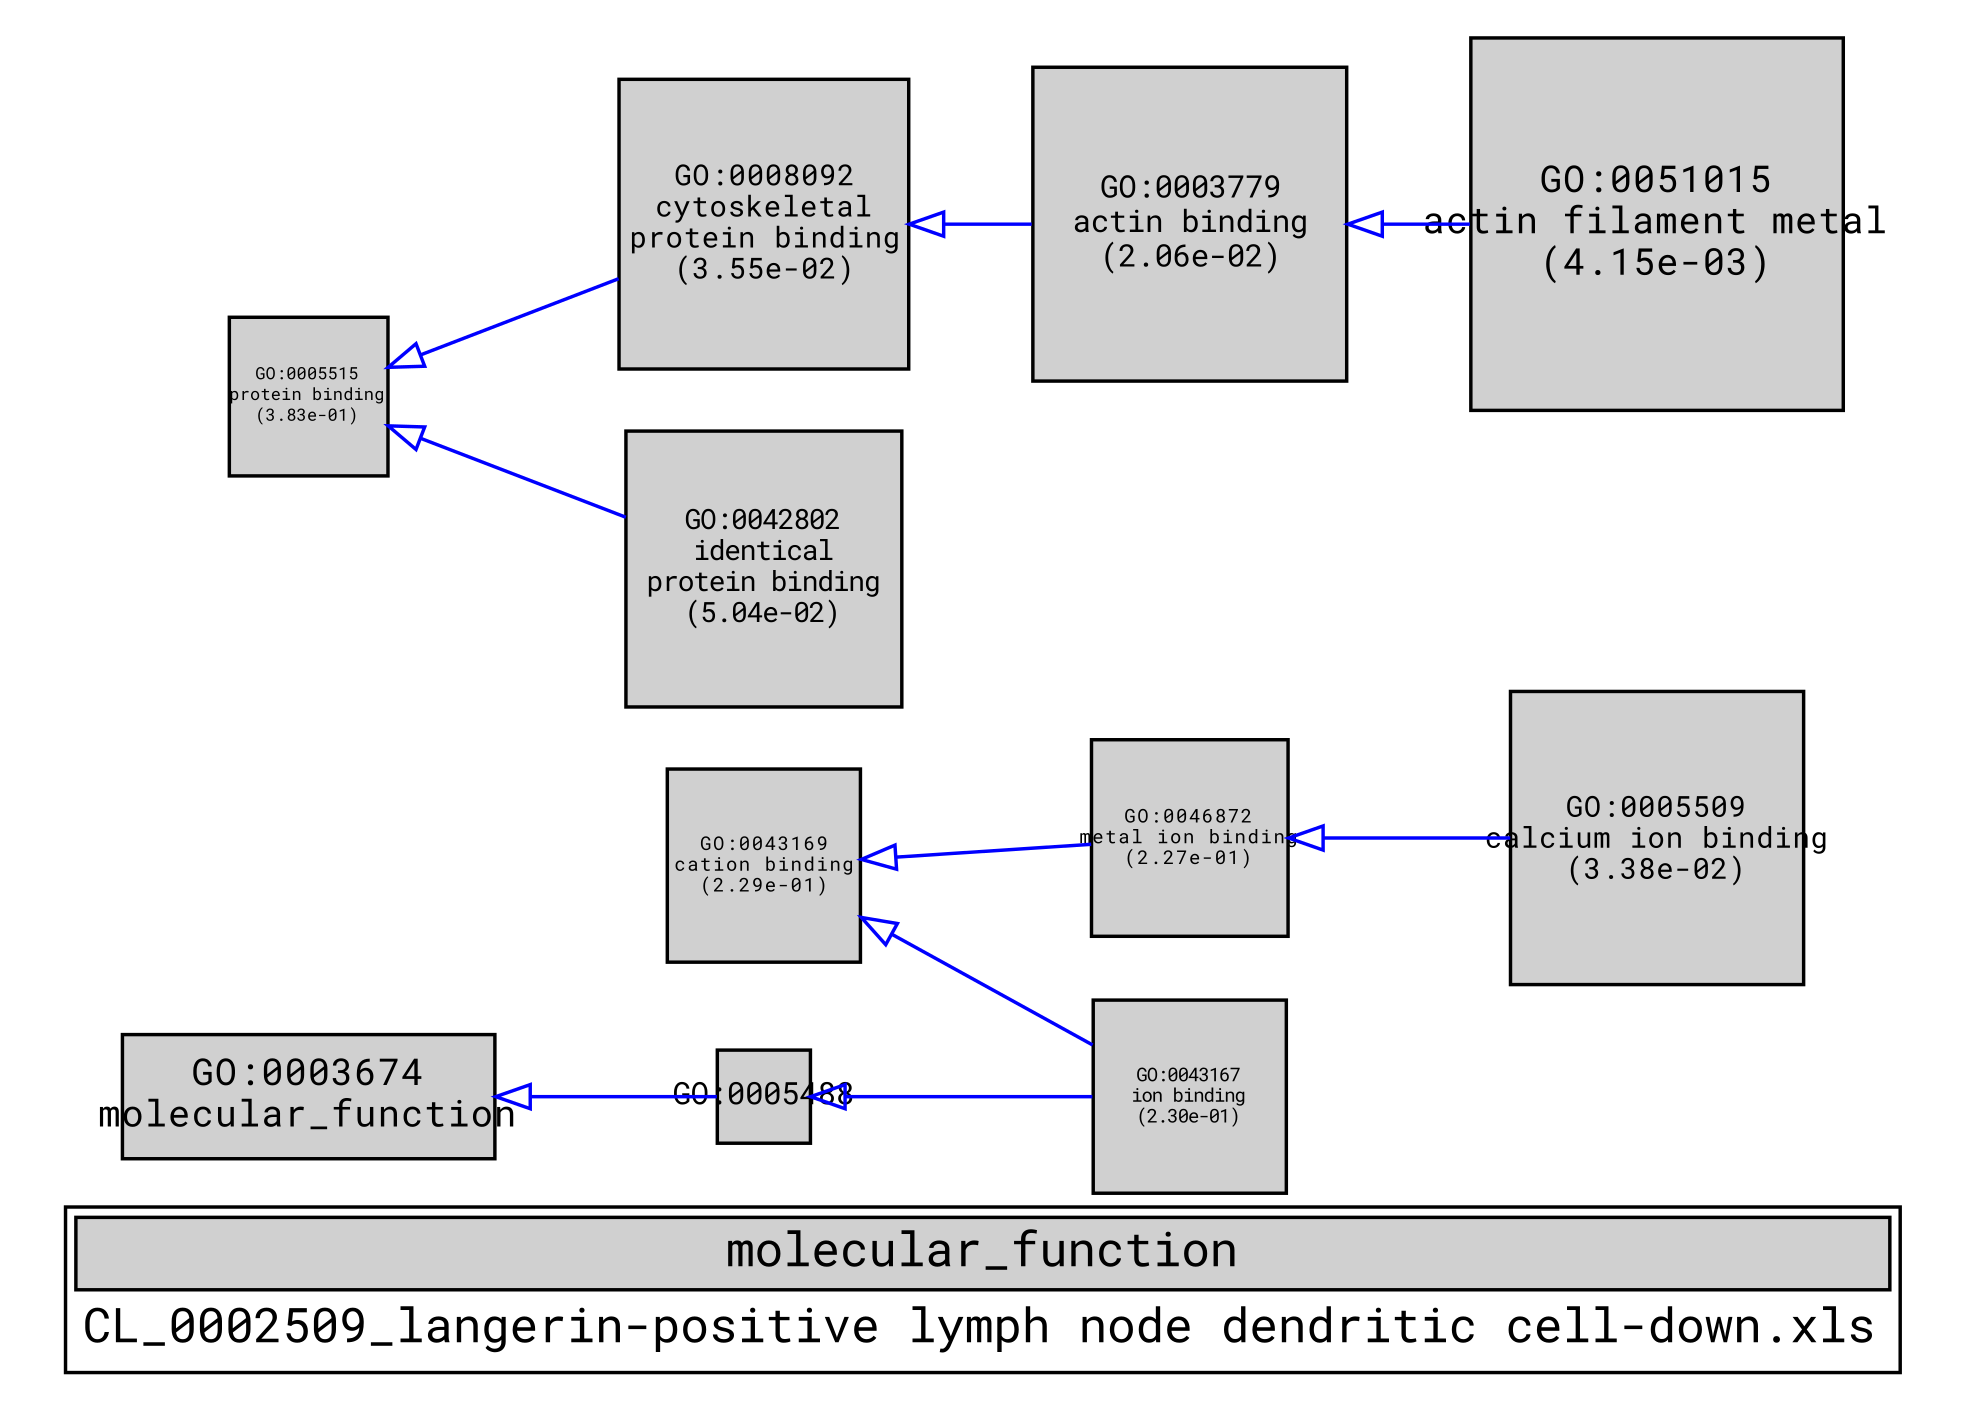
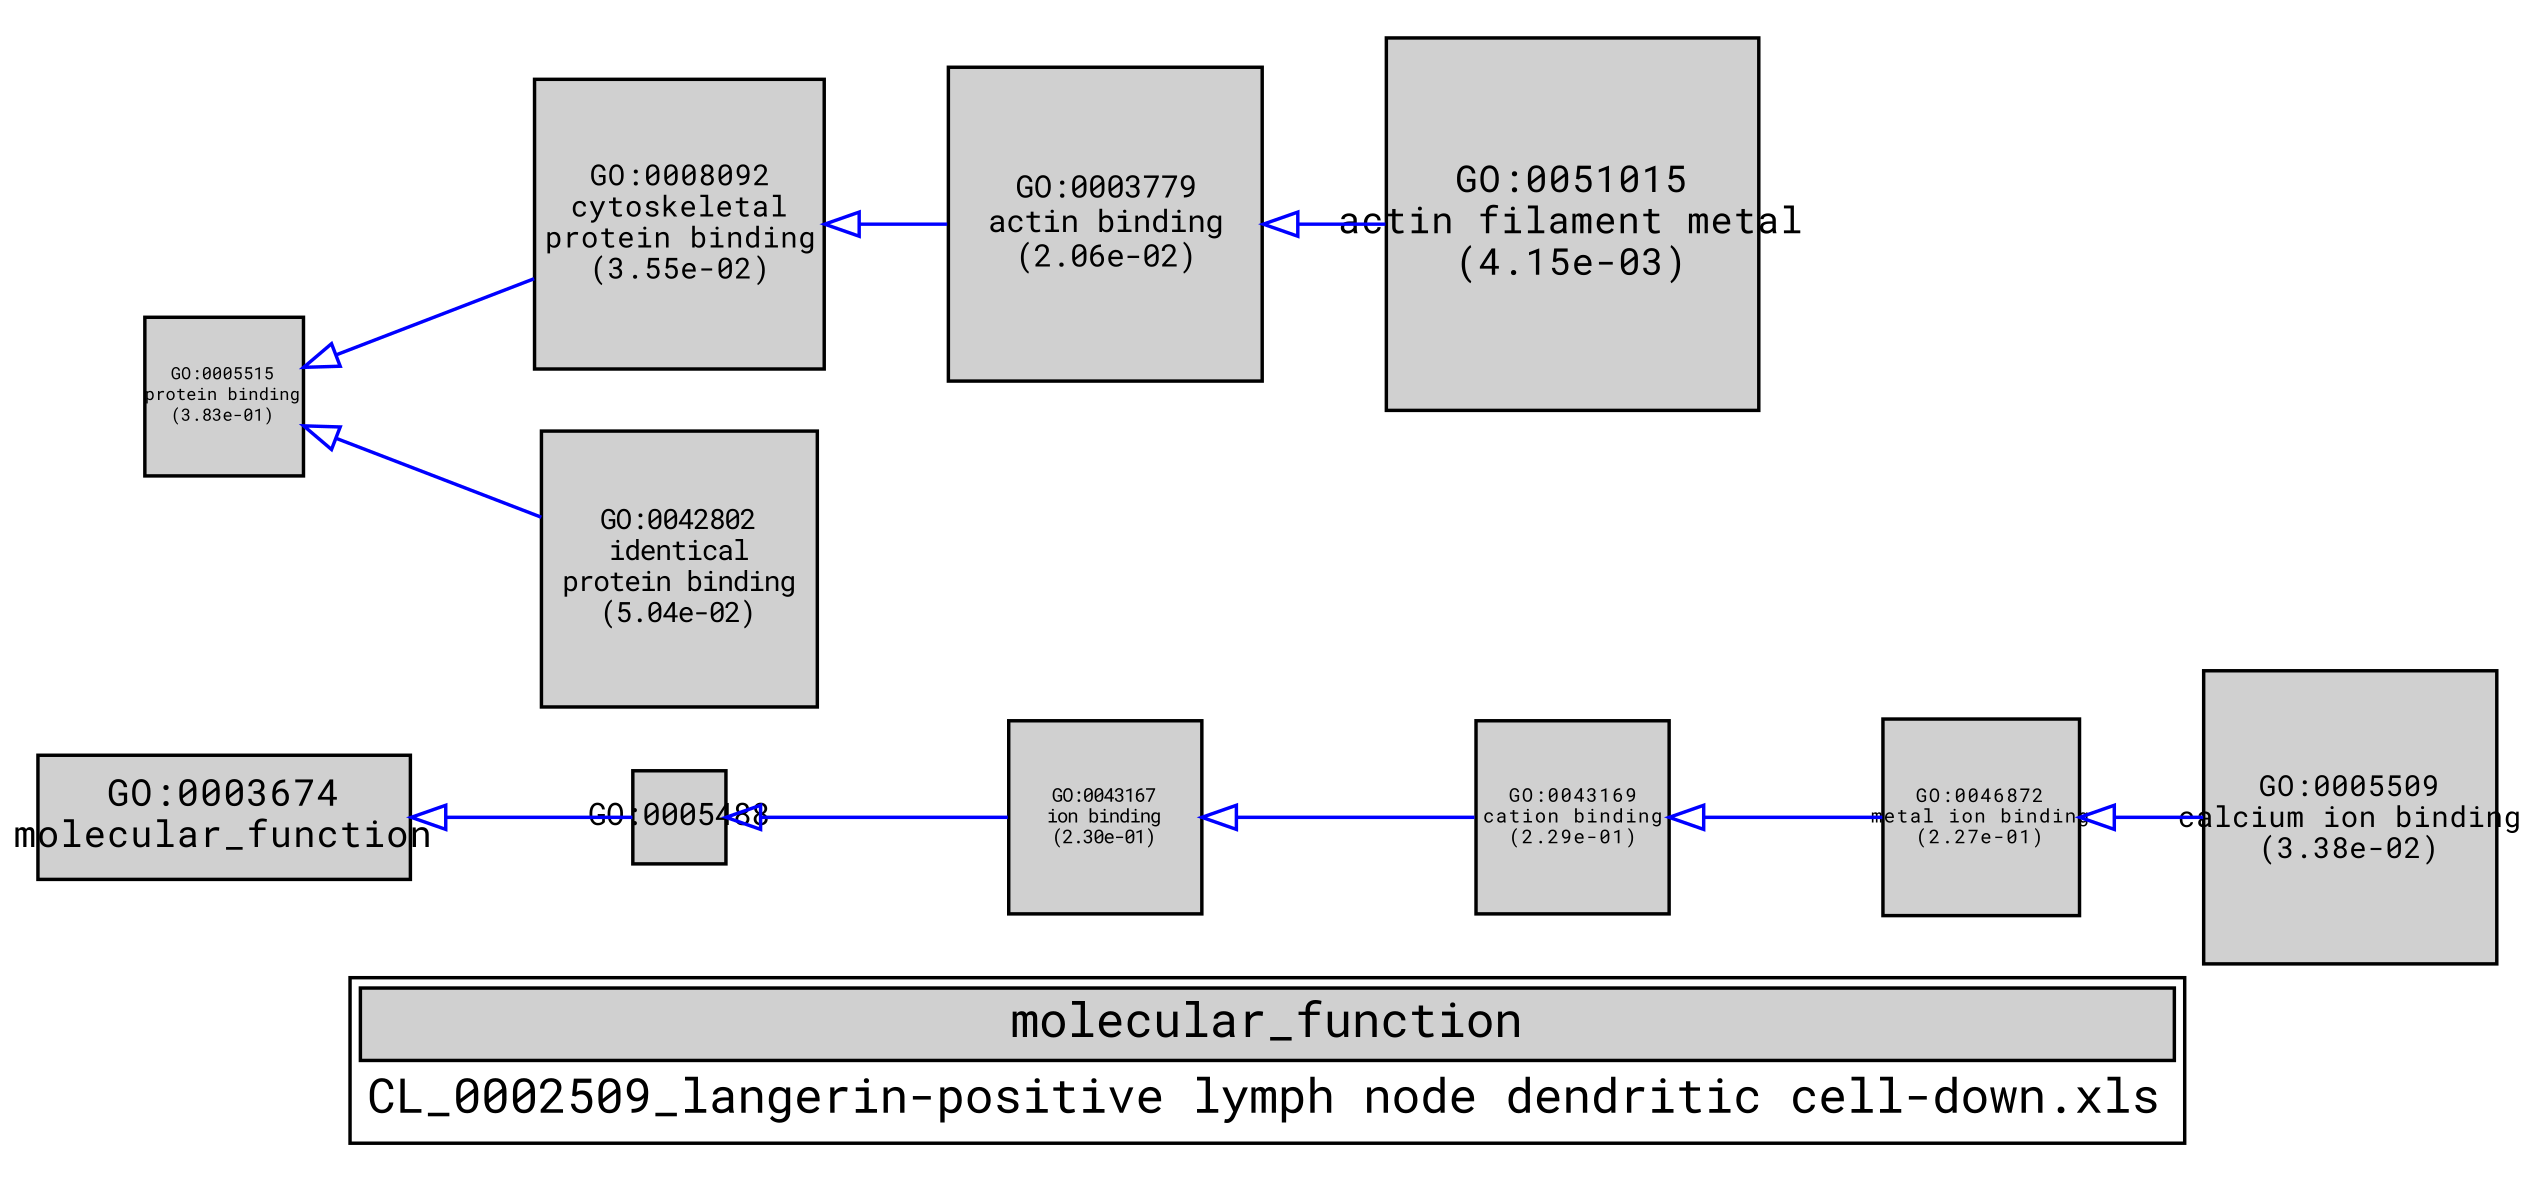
edge "GO:0043167" -> "GO:0043169": reversed
